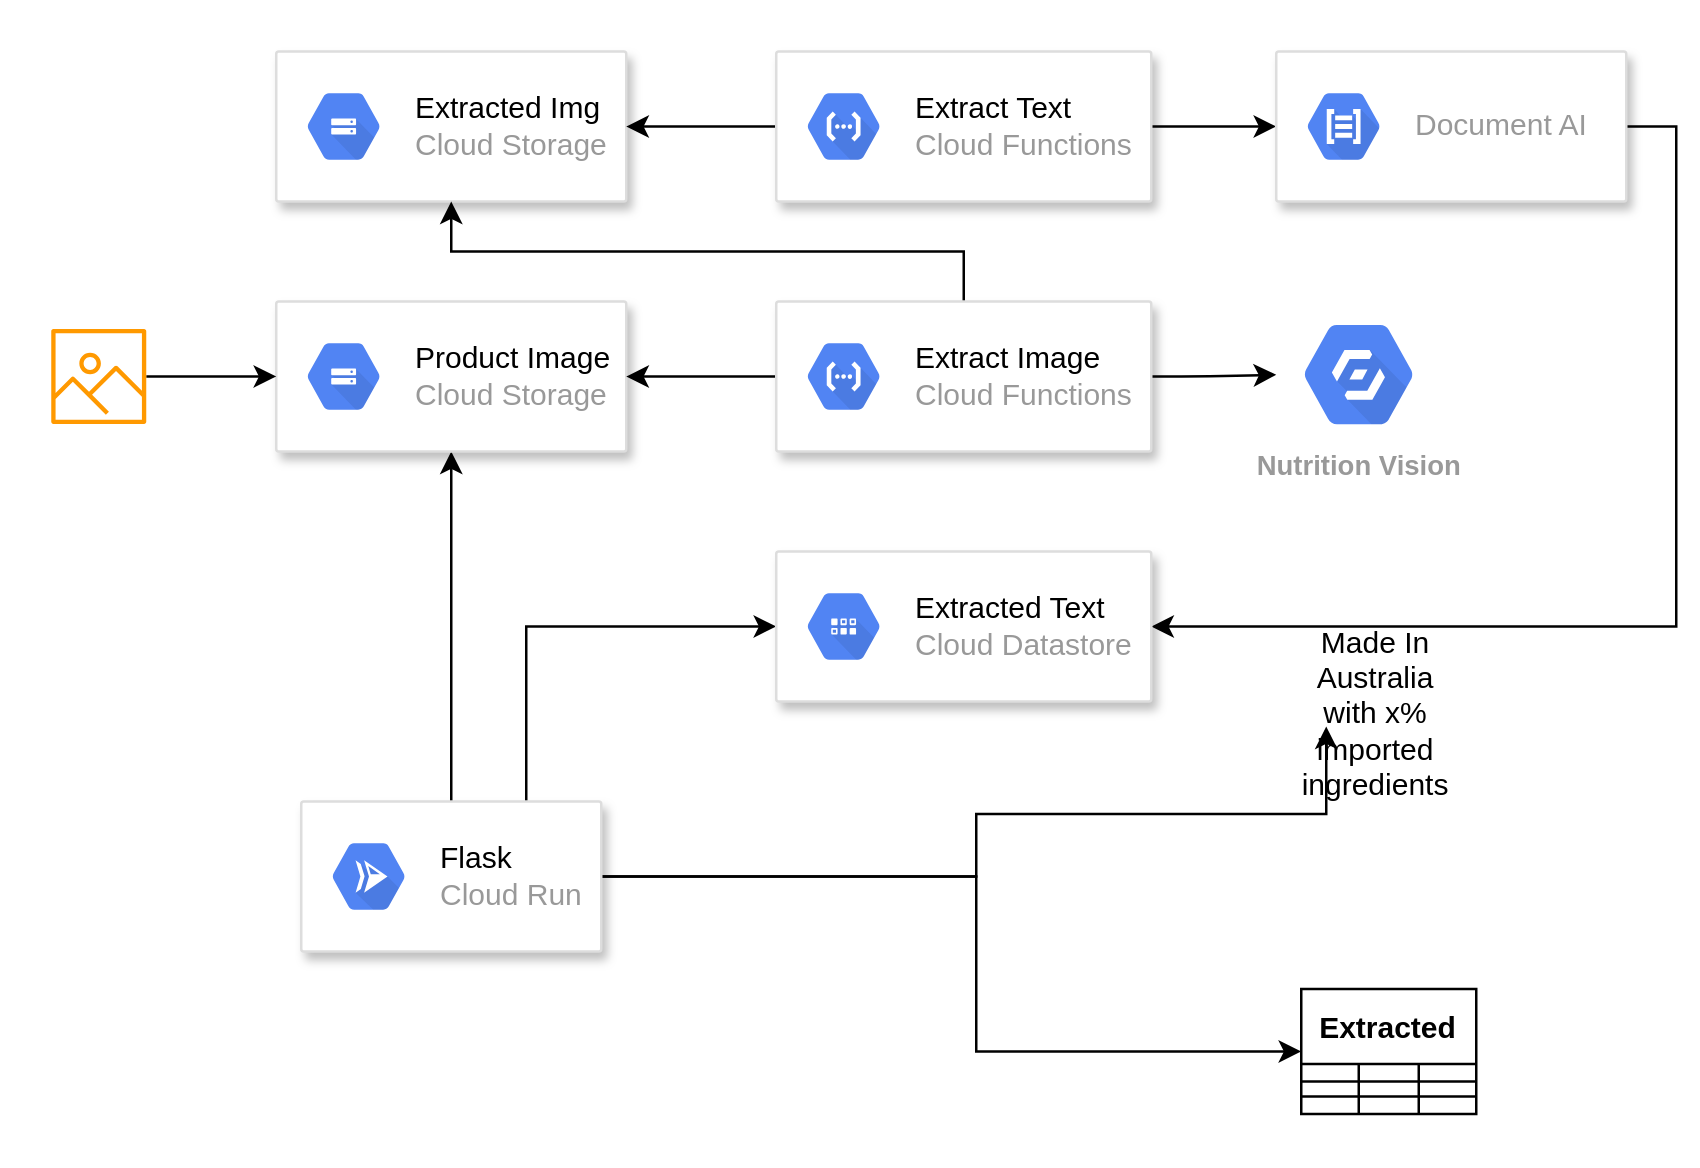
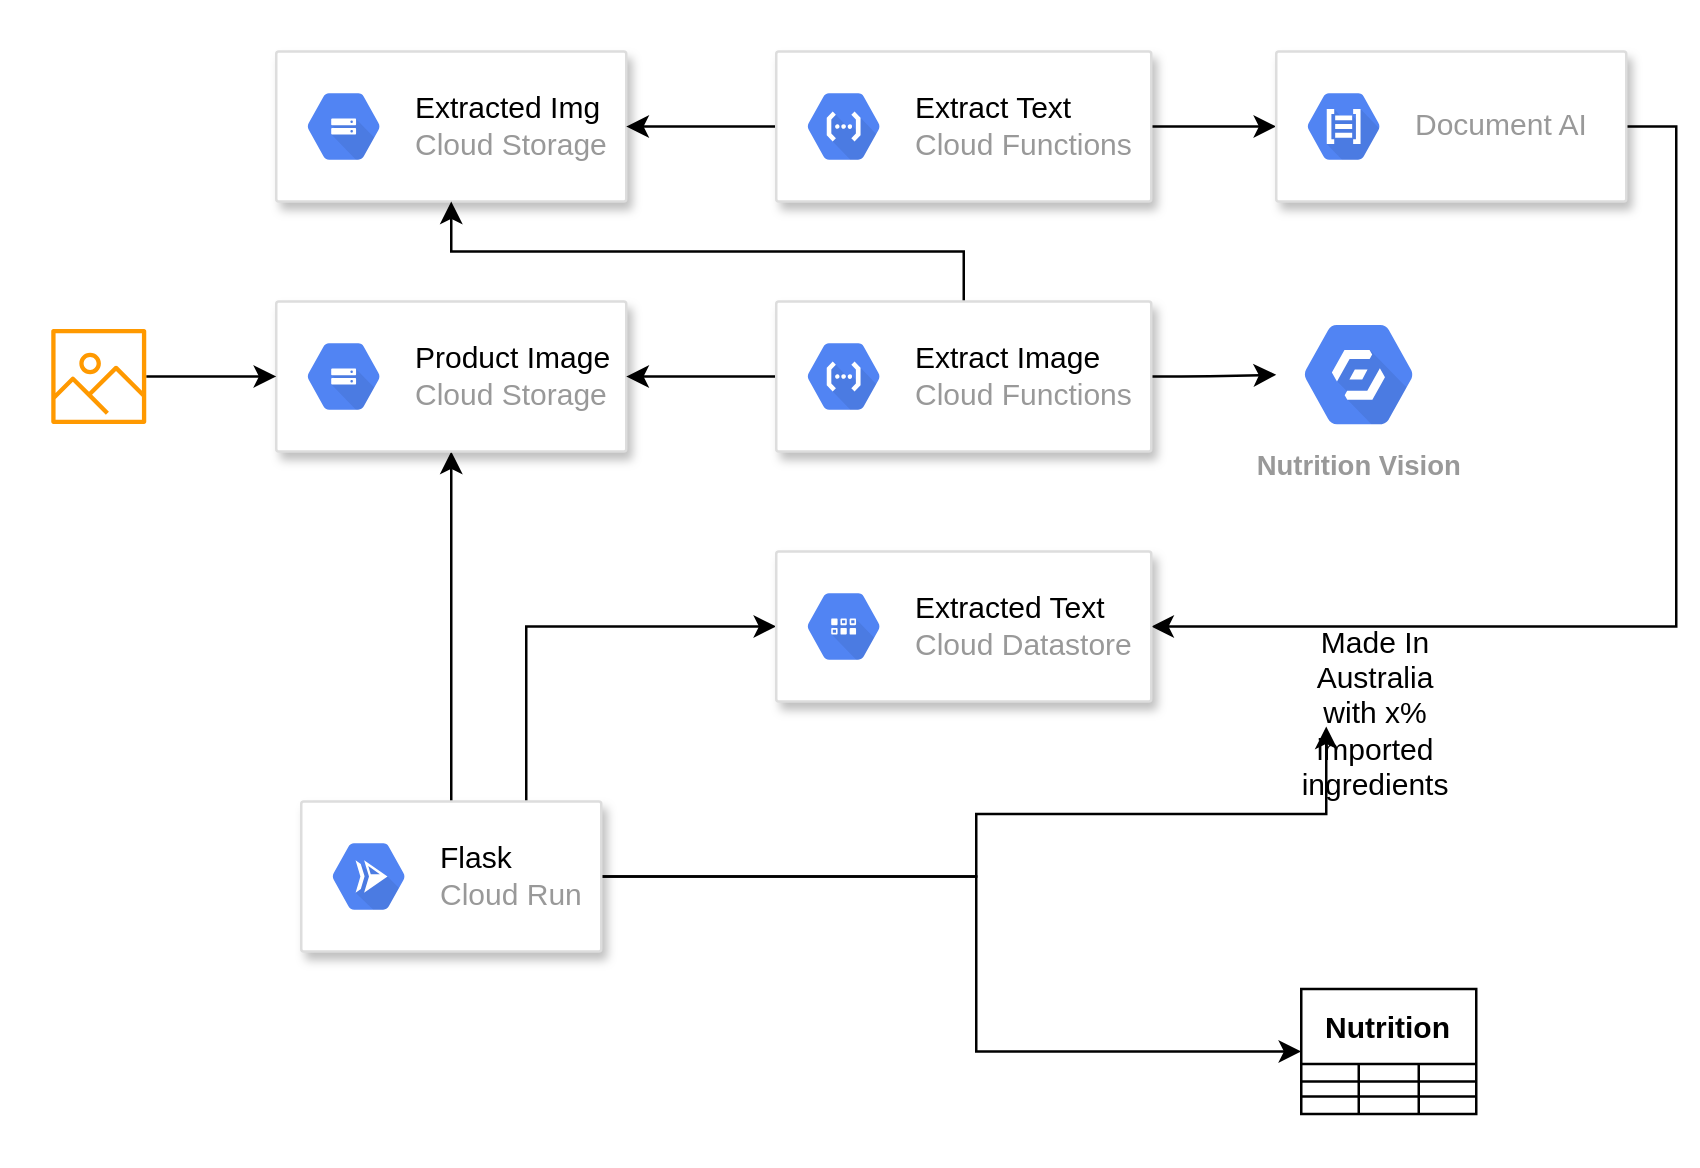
node "Extracted": label "Extracted" -> "Nutrition"
